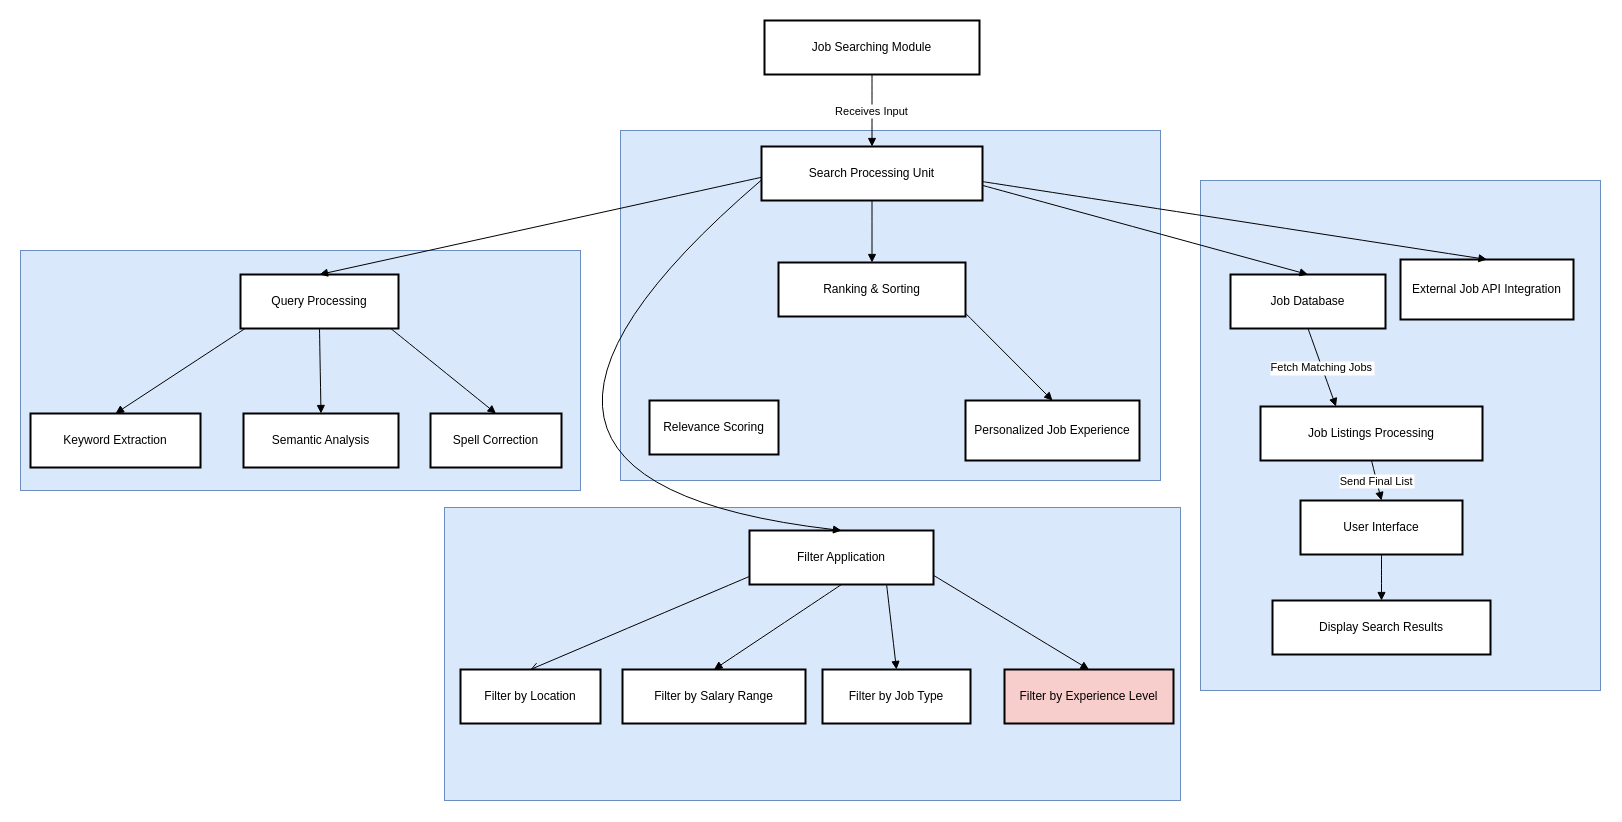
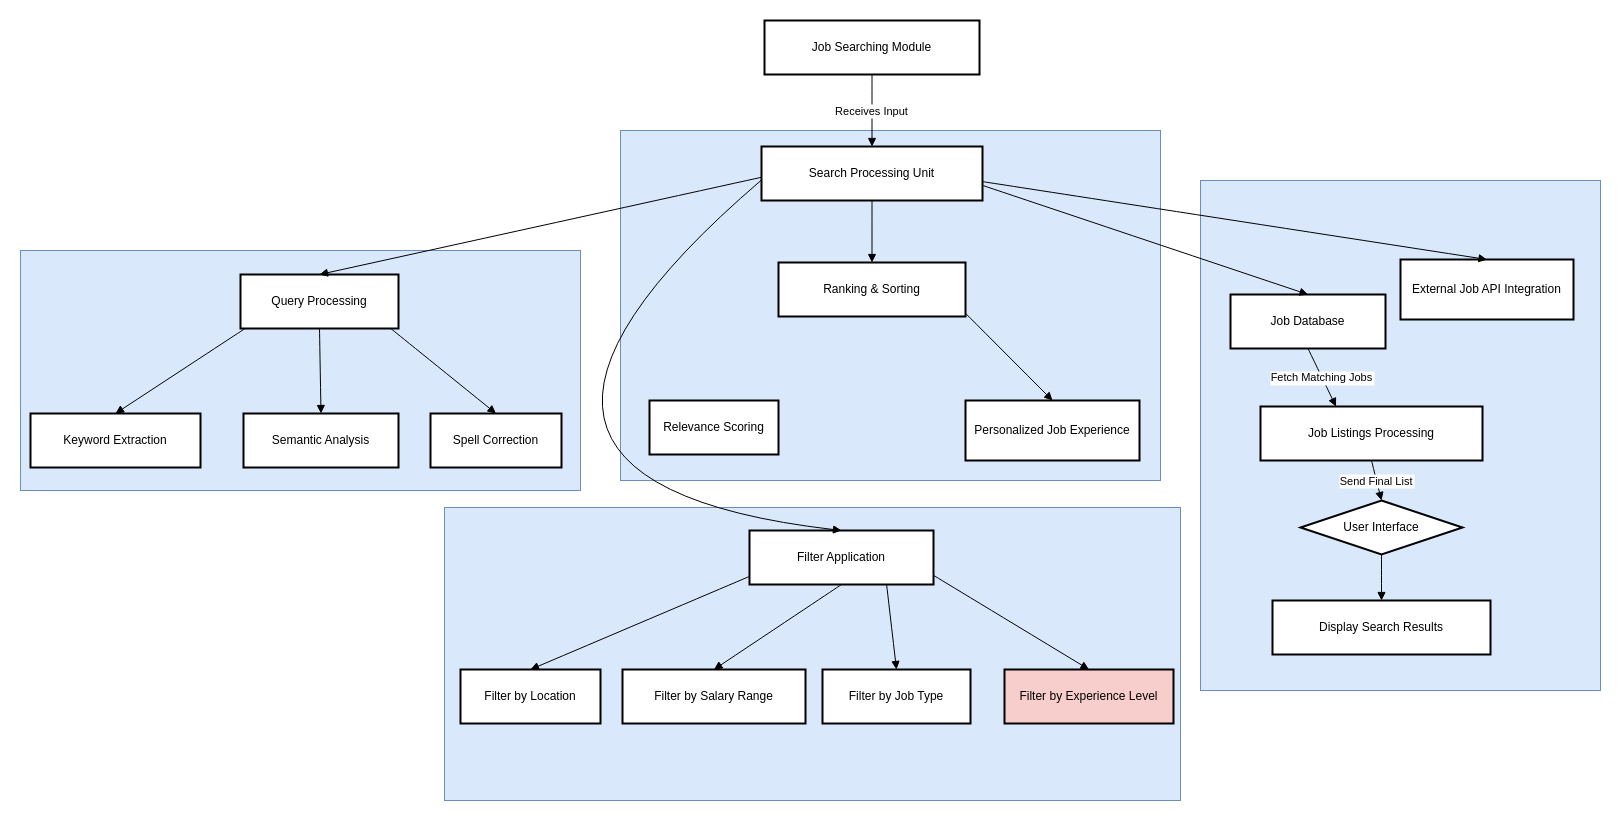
node "Job Database": moved (1308, 302) -> (1308, 322)
node "User Interface": shape rectangle -> diamond
edge "Filter Application" -> "Filter by Location": arrowhead open -> block
